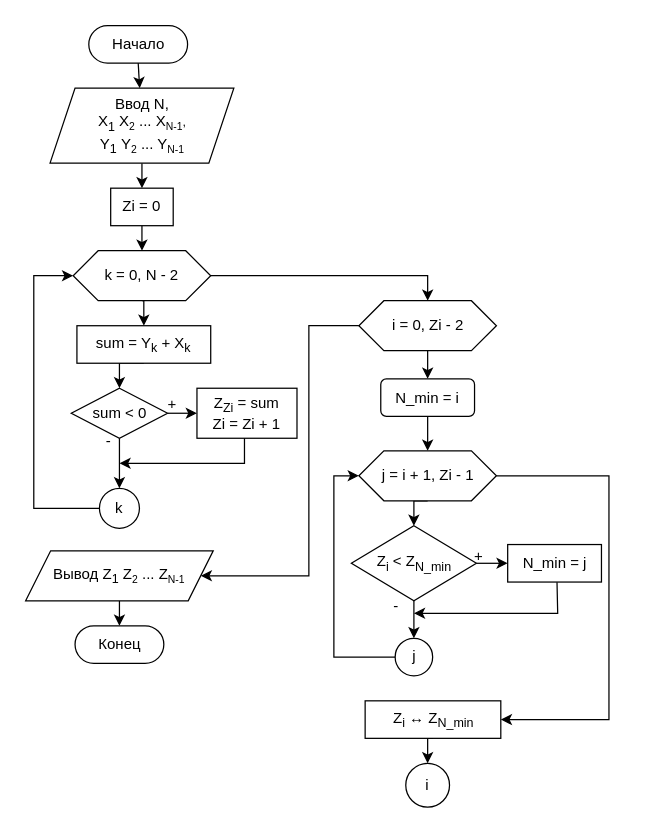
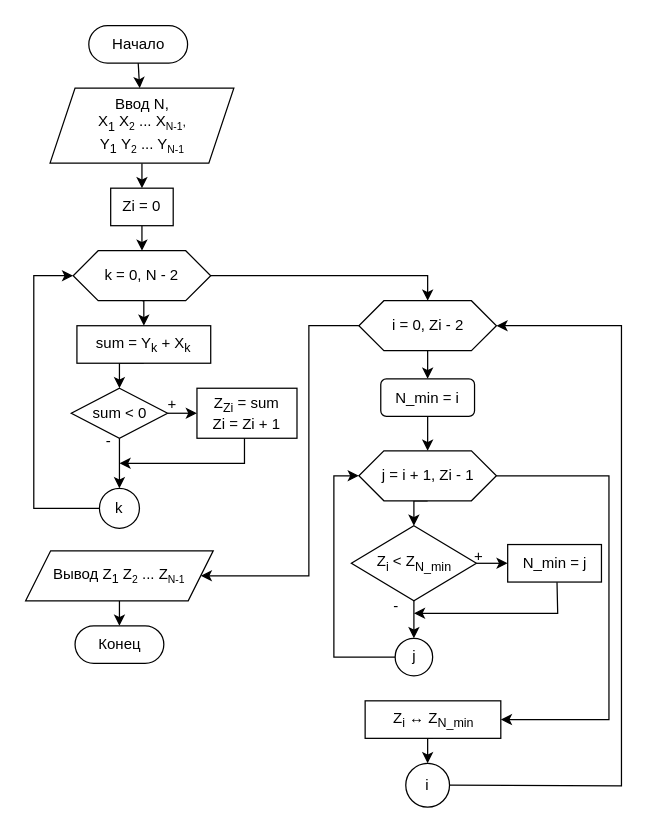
edge "i" -> "i = 0, Zi - 2": added
